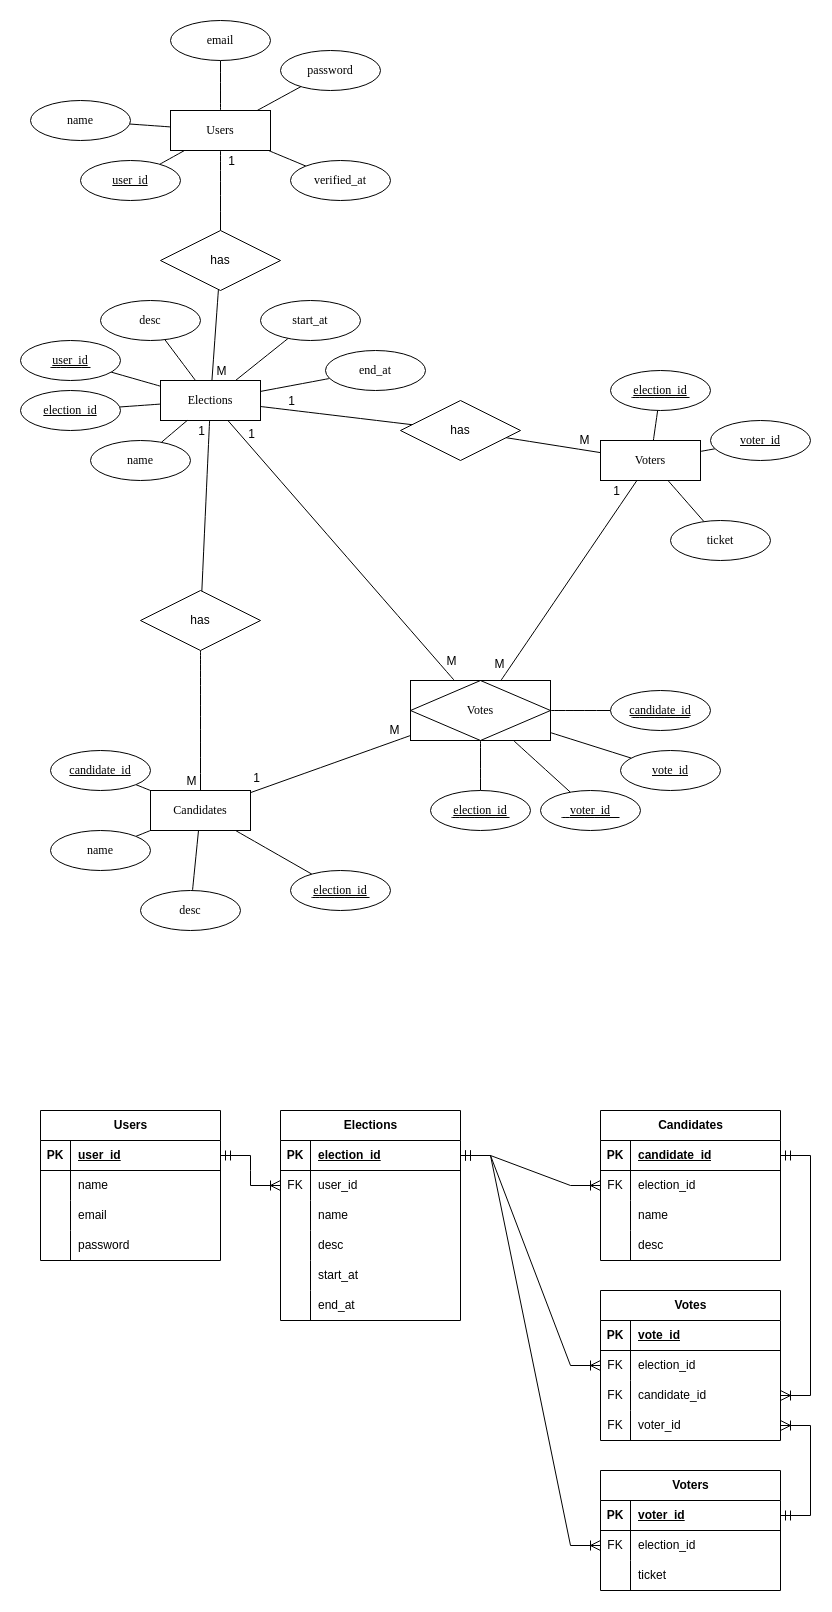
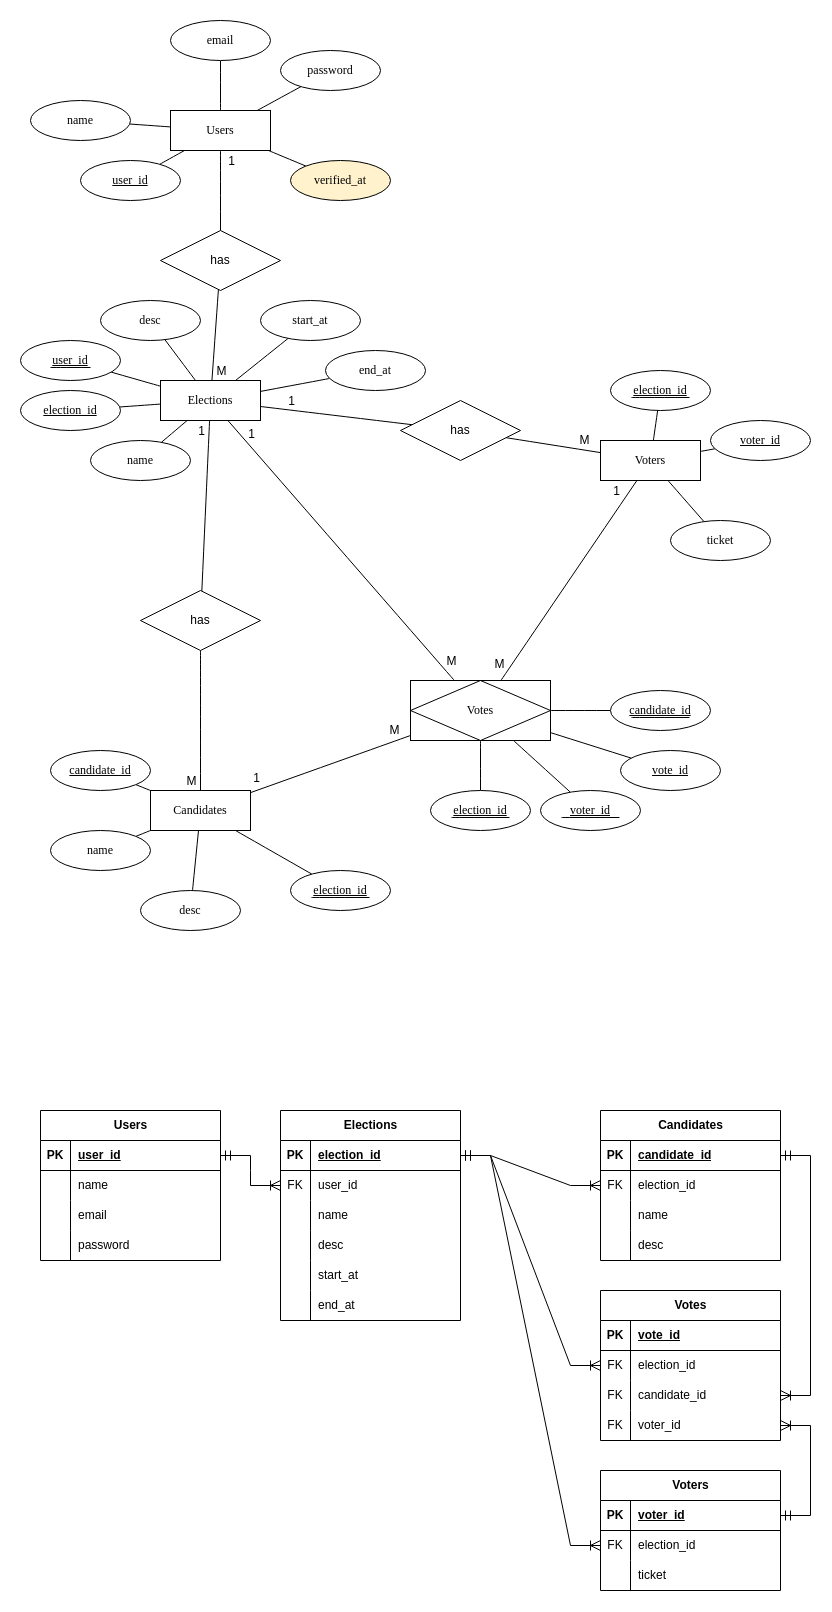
node "verified_at": fillcolor #ffffff -> #fff2cc
